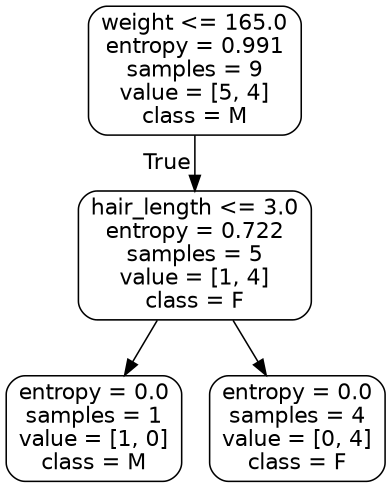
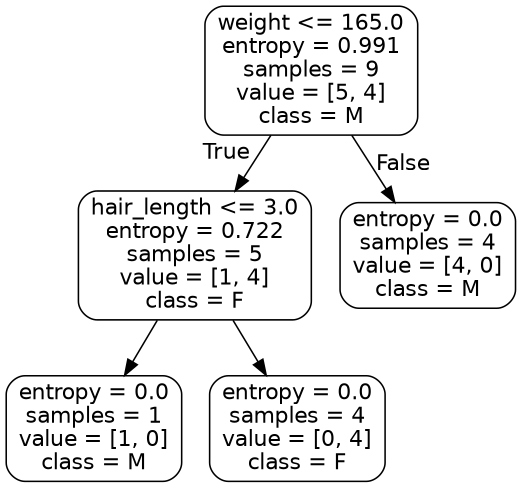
node "entropy = 0.0 samples = 4 value = [4, 0] class = M": added
